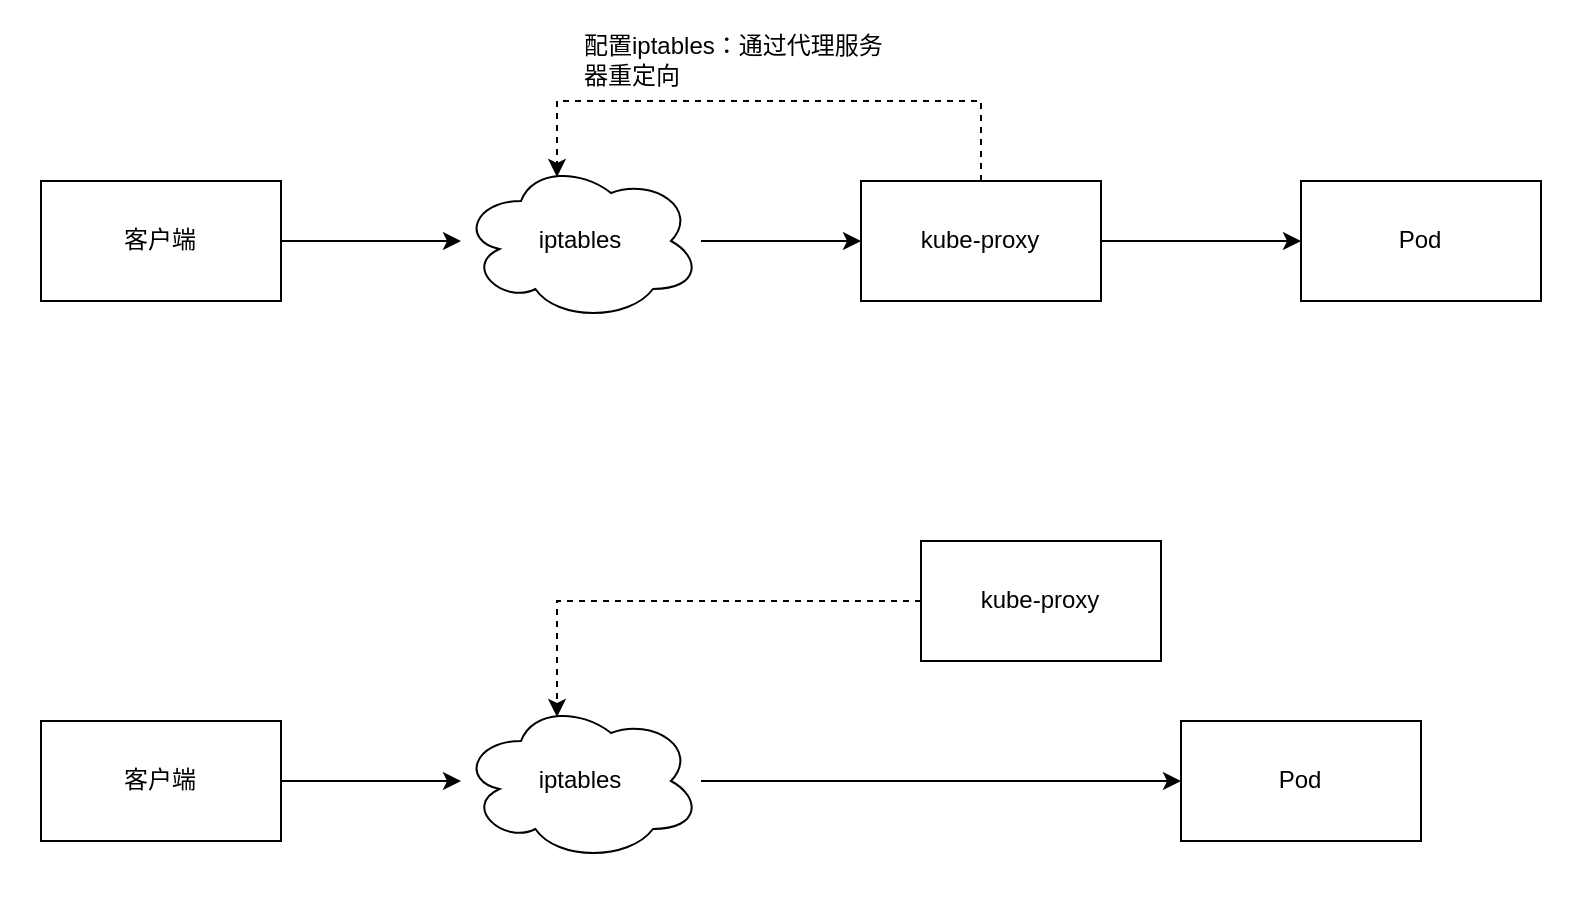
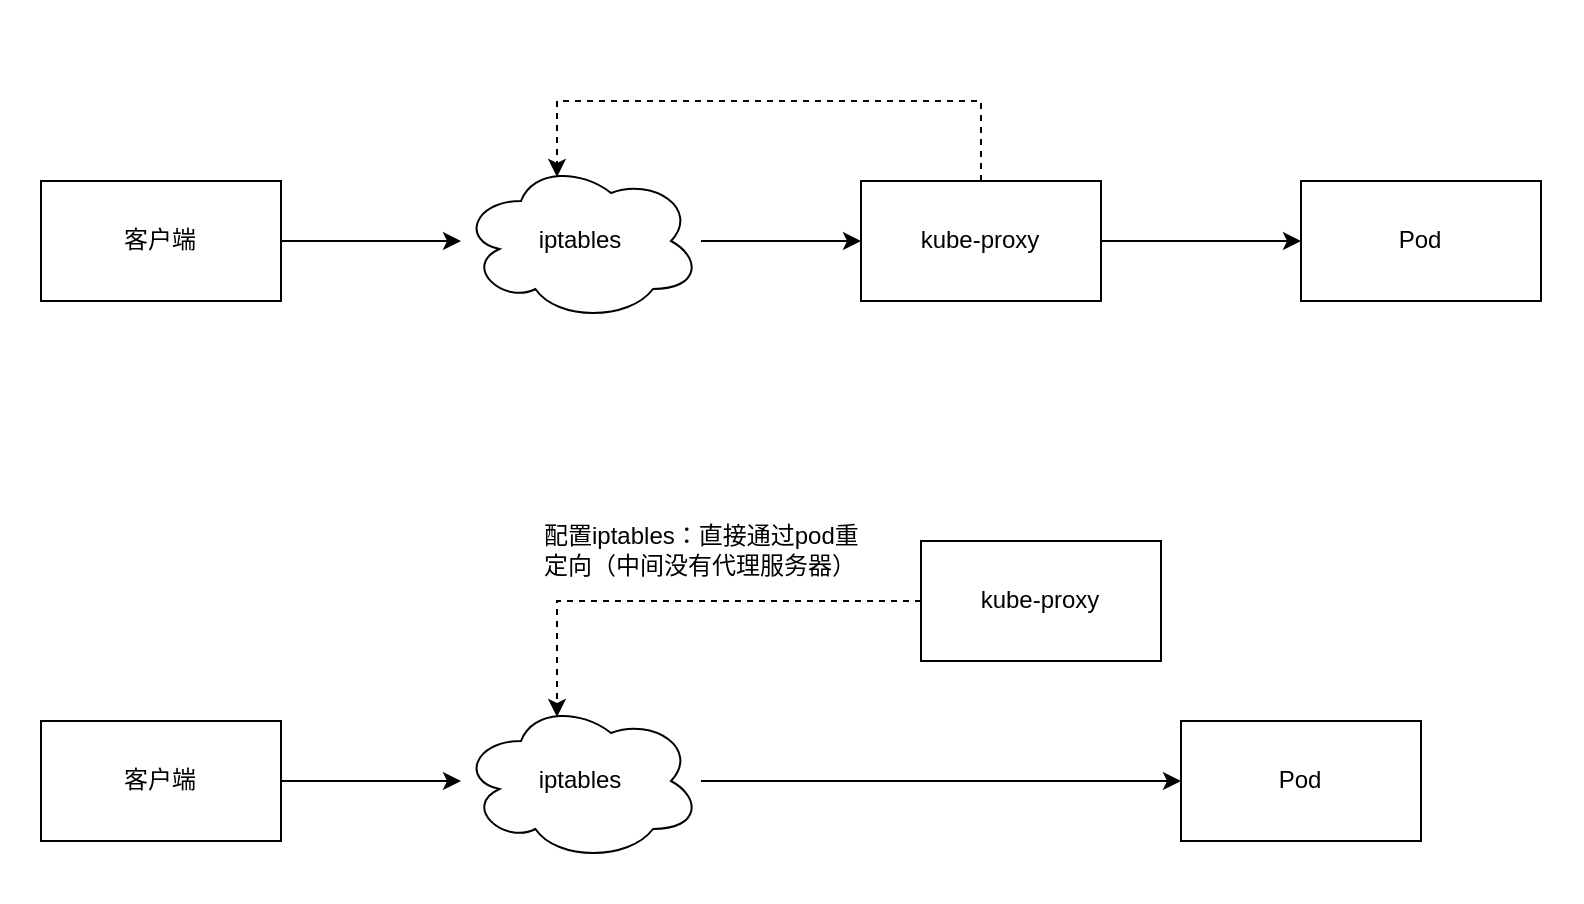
node "配置iptables：通过代理服务器重定向": removed
node "配置iptables：直接通过pod重定向（中间没有代理服务器）": added
